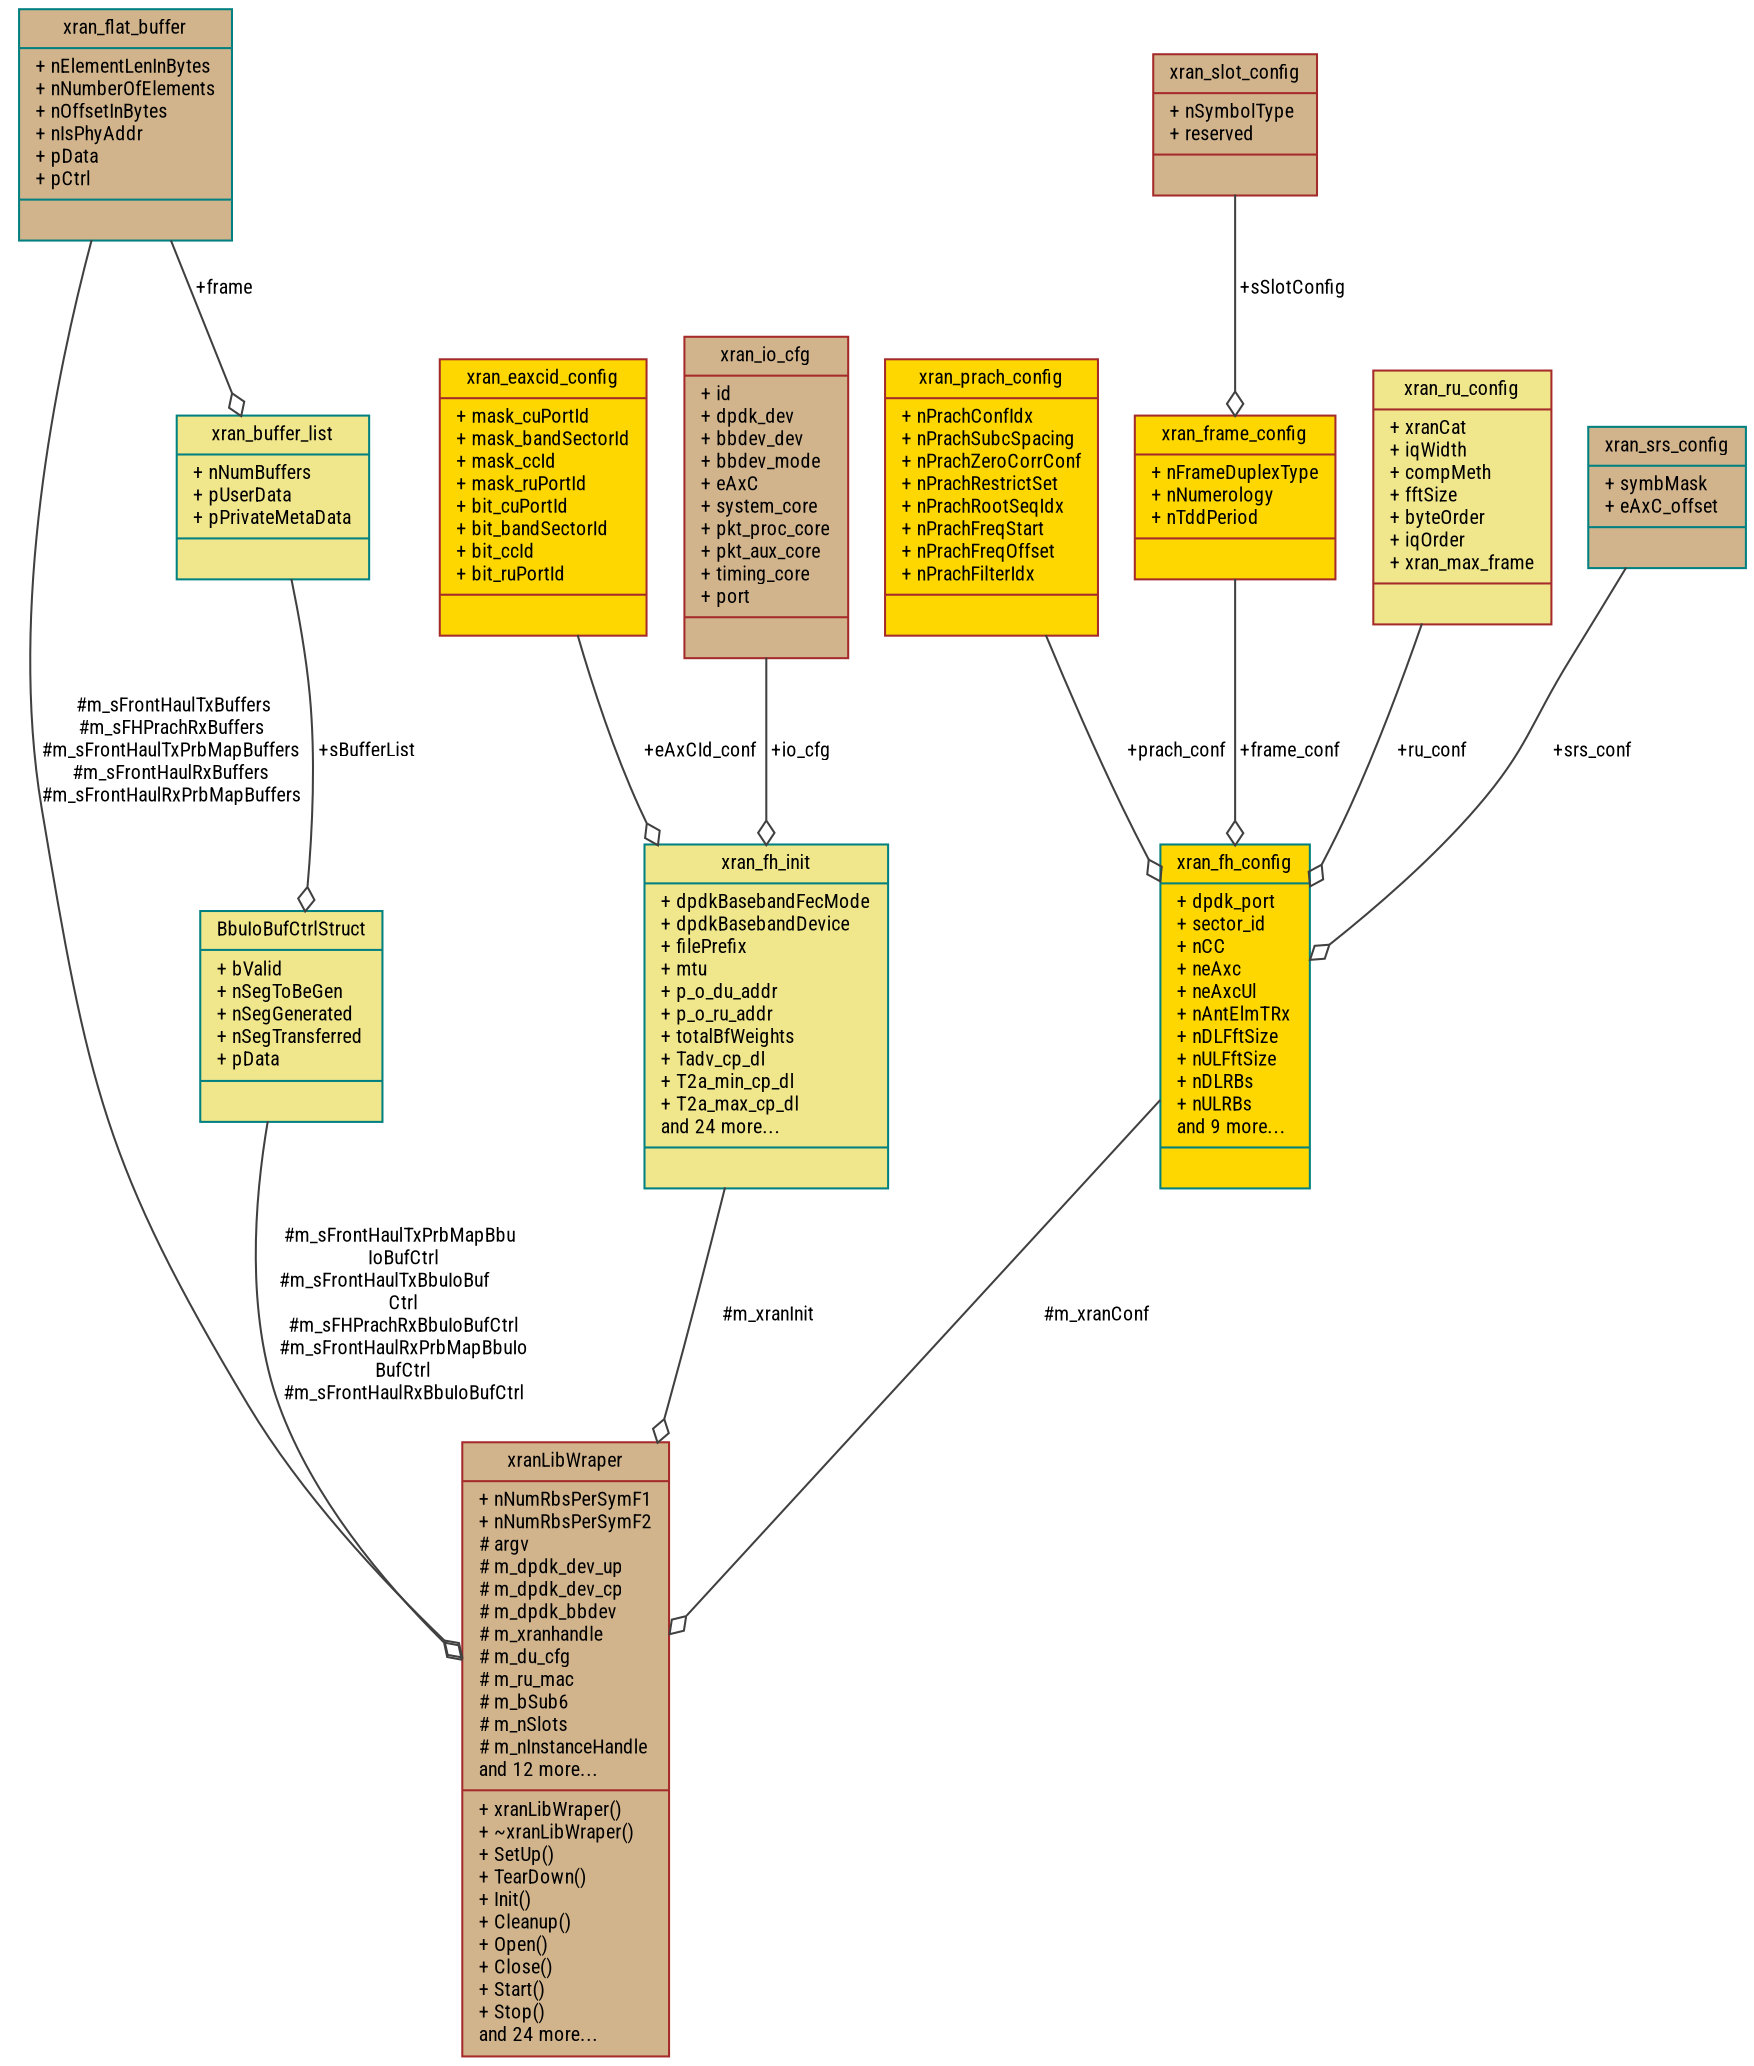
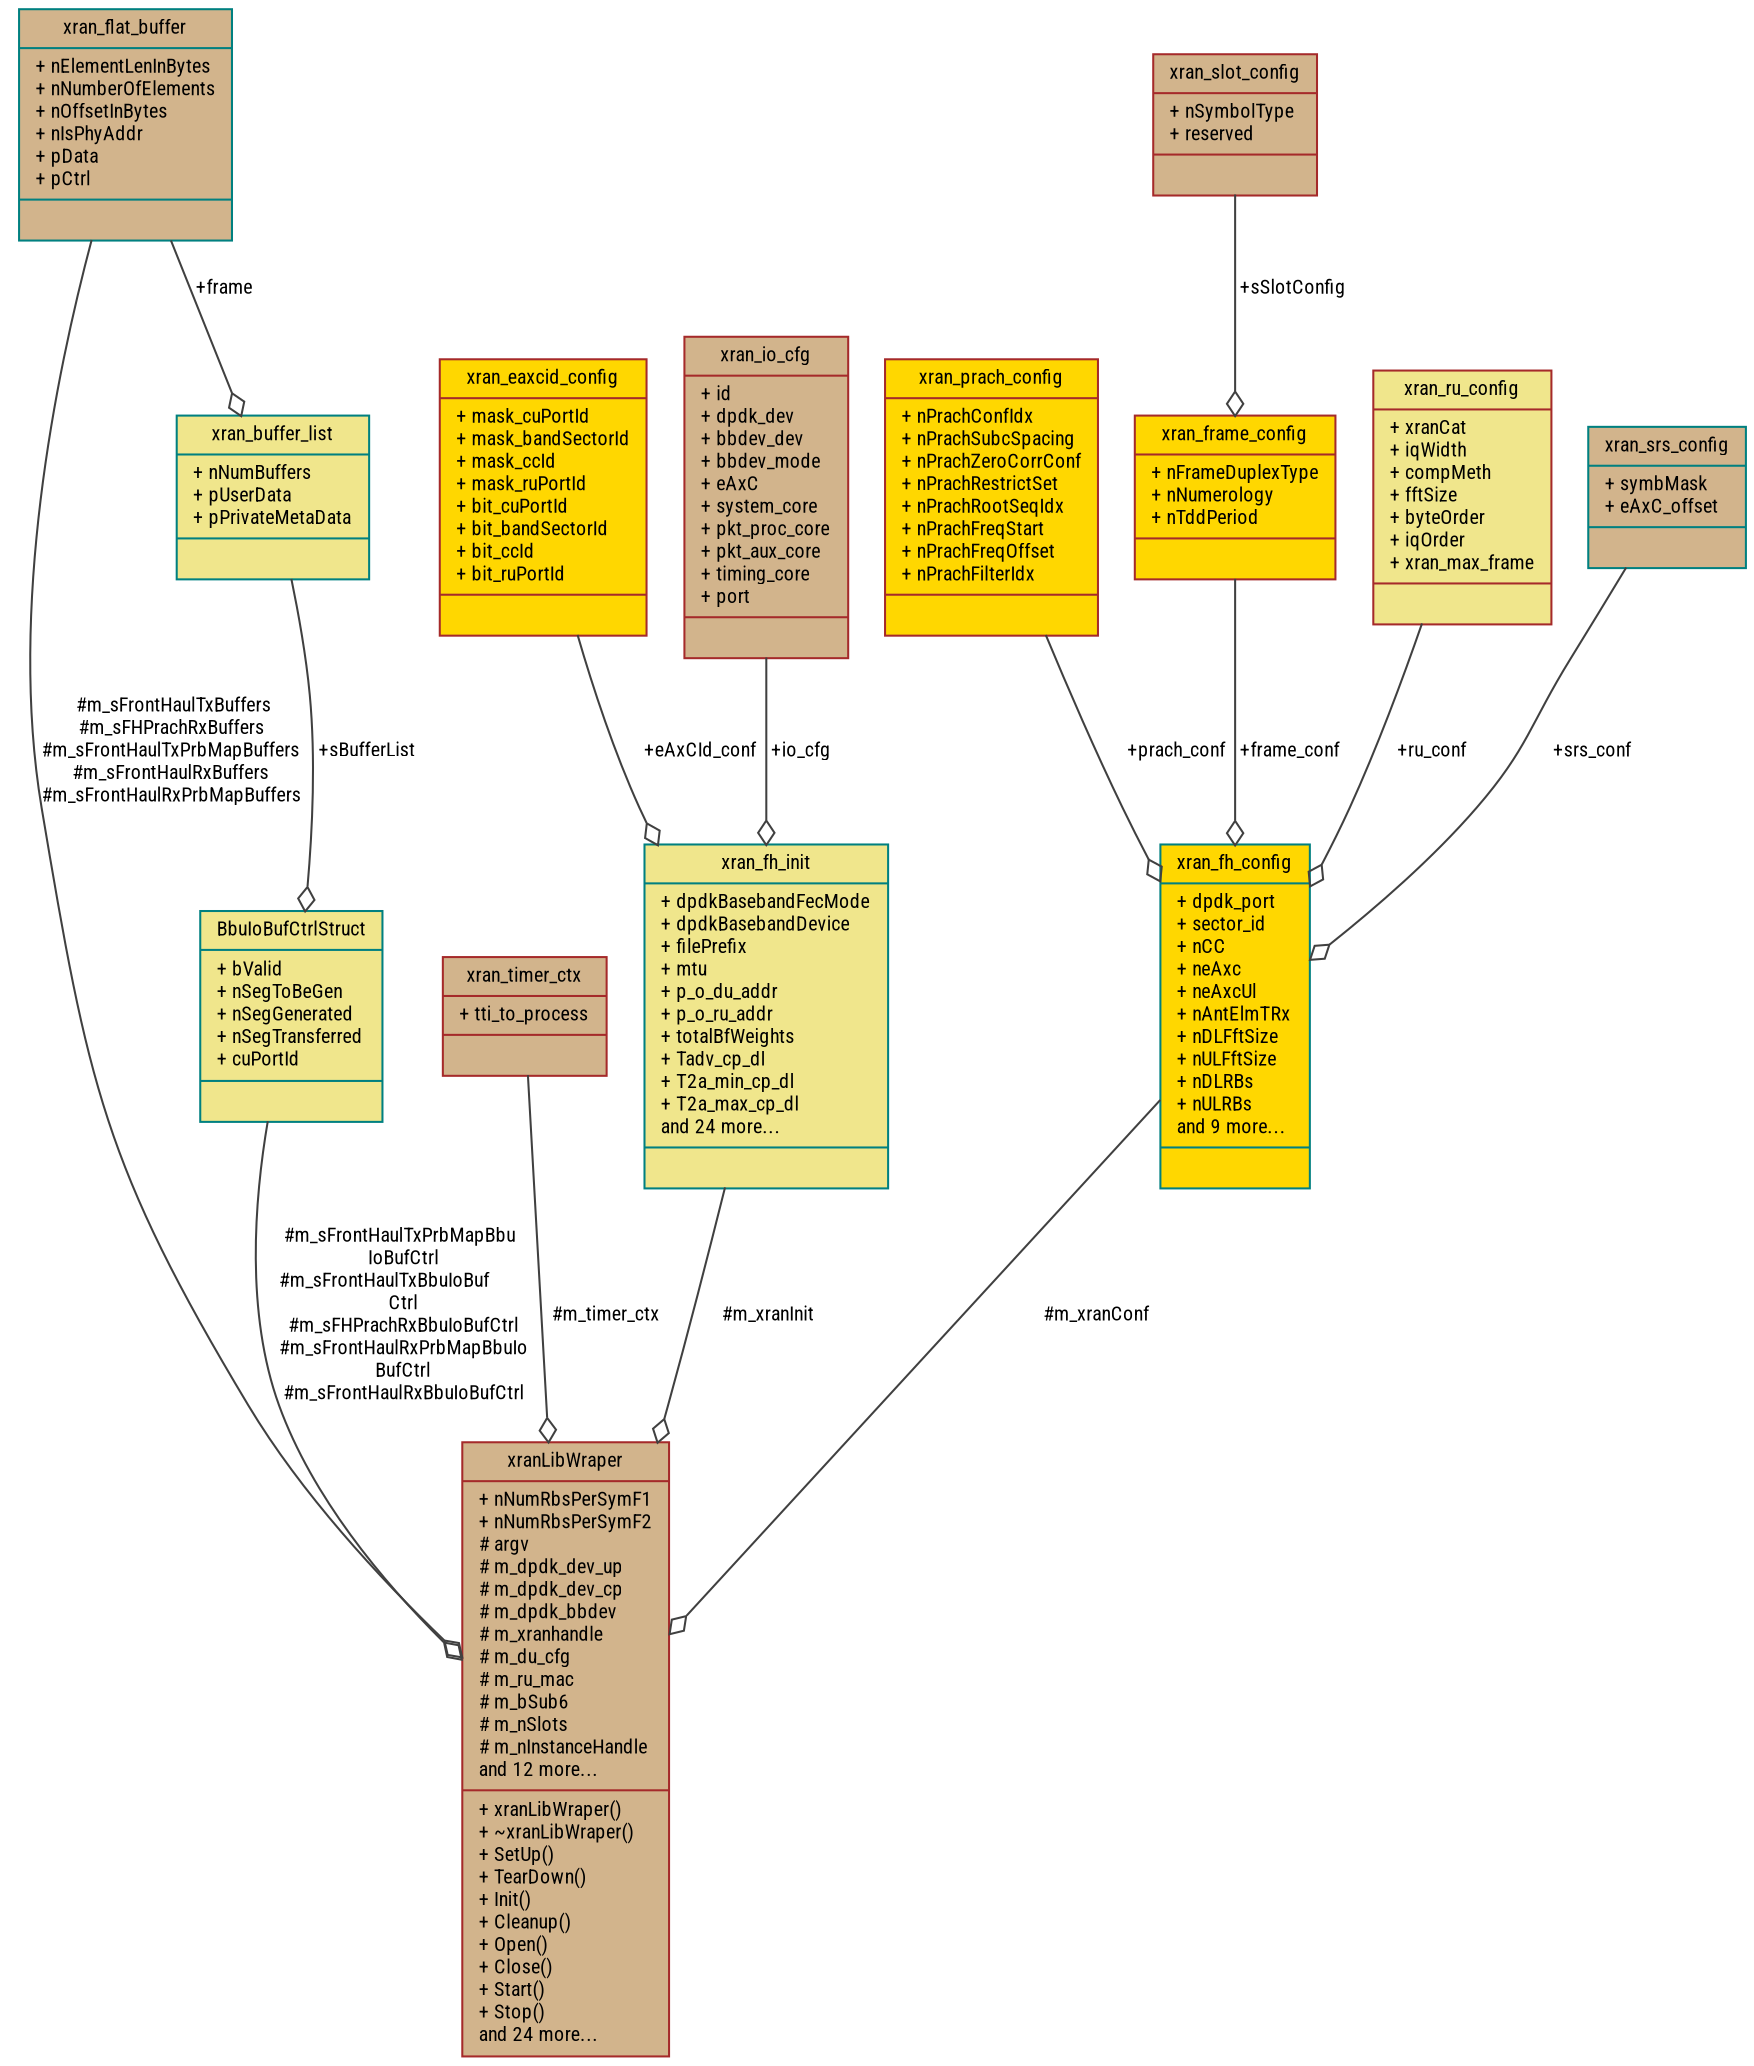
node "xran_timer_ctx": added
node "BbuIoBufCtrlStruct": text "+ pData" -> "+ cuPortId"
